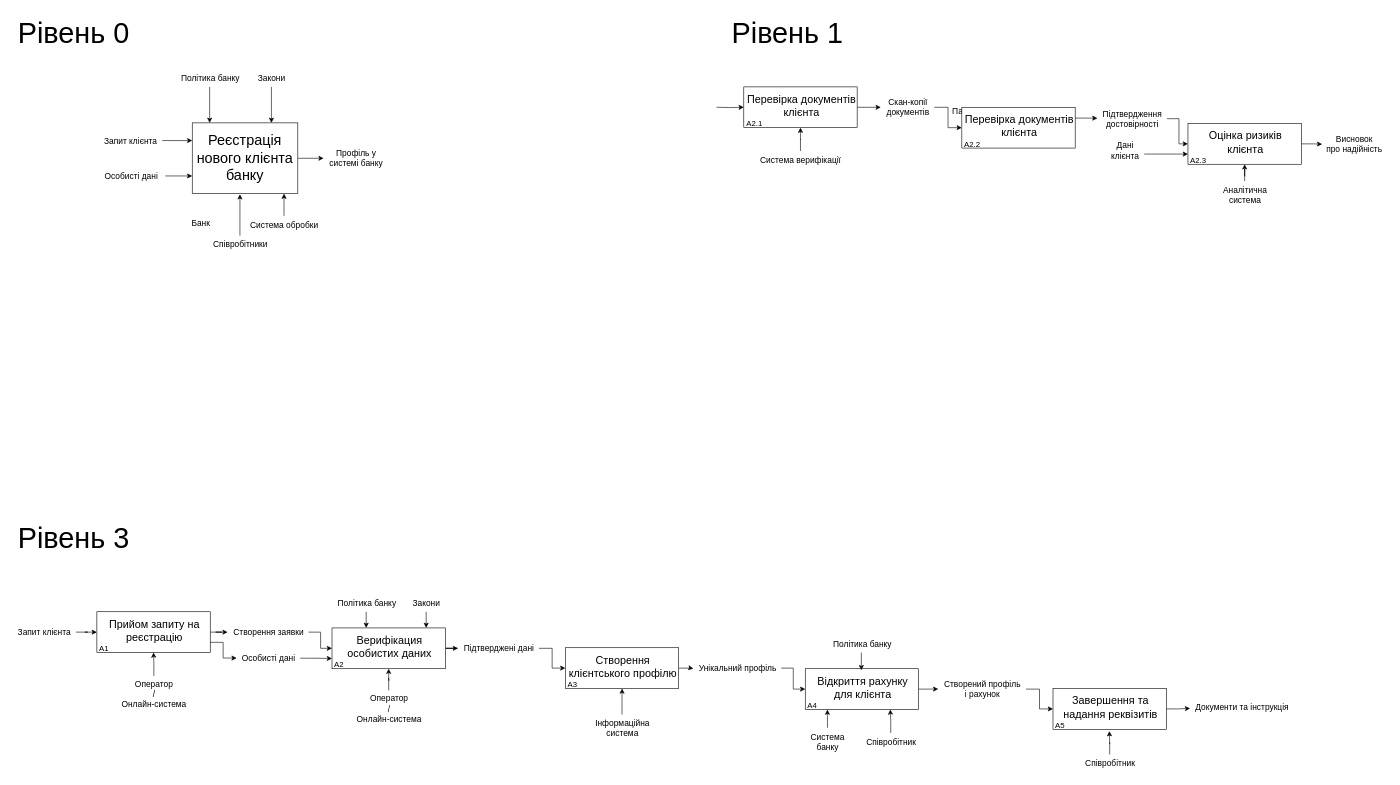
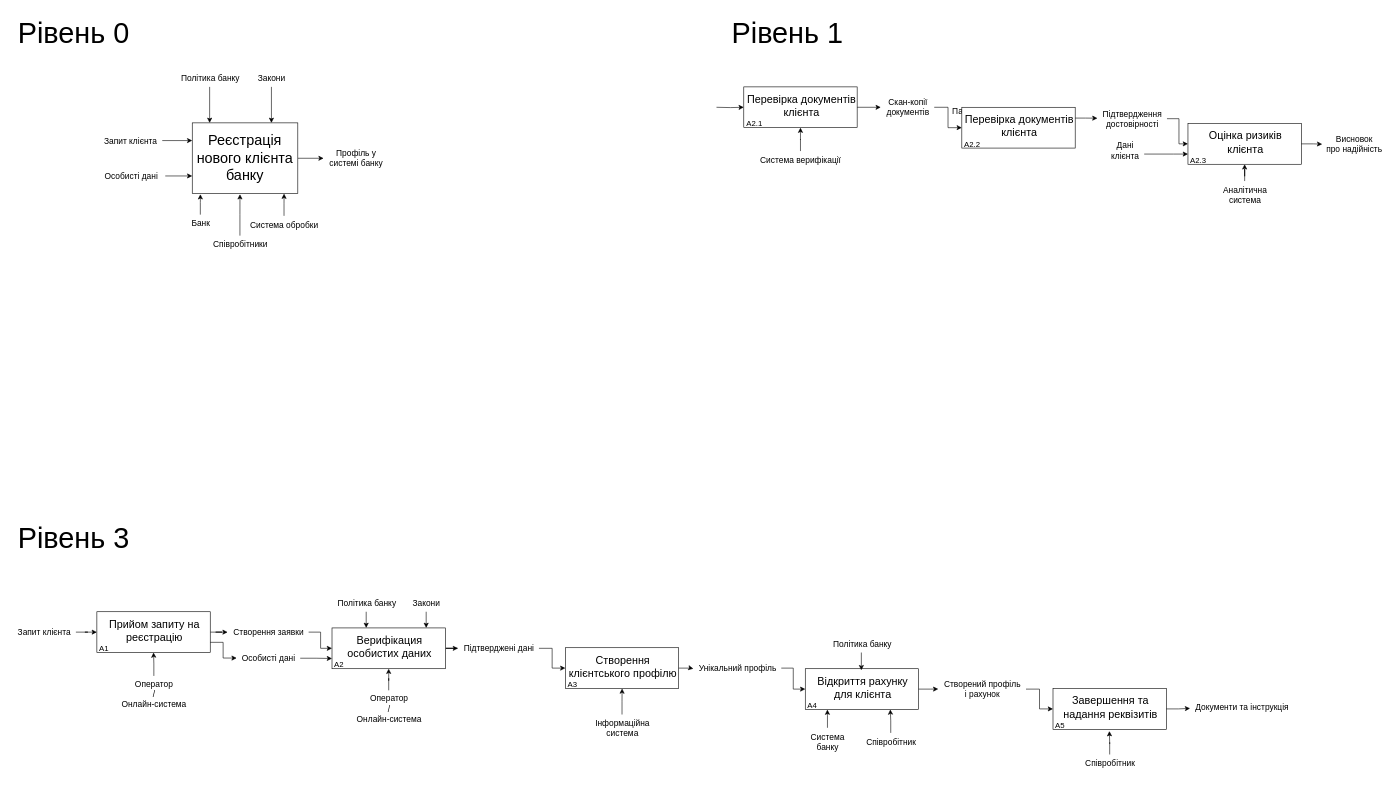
edge "Банк" -> "Реєстрація нового клієнта банку": added
